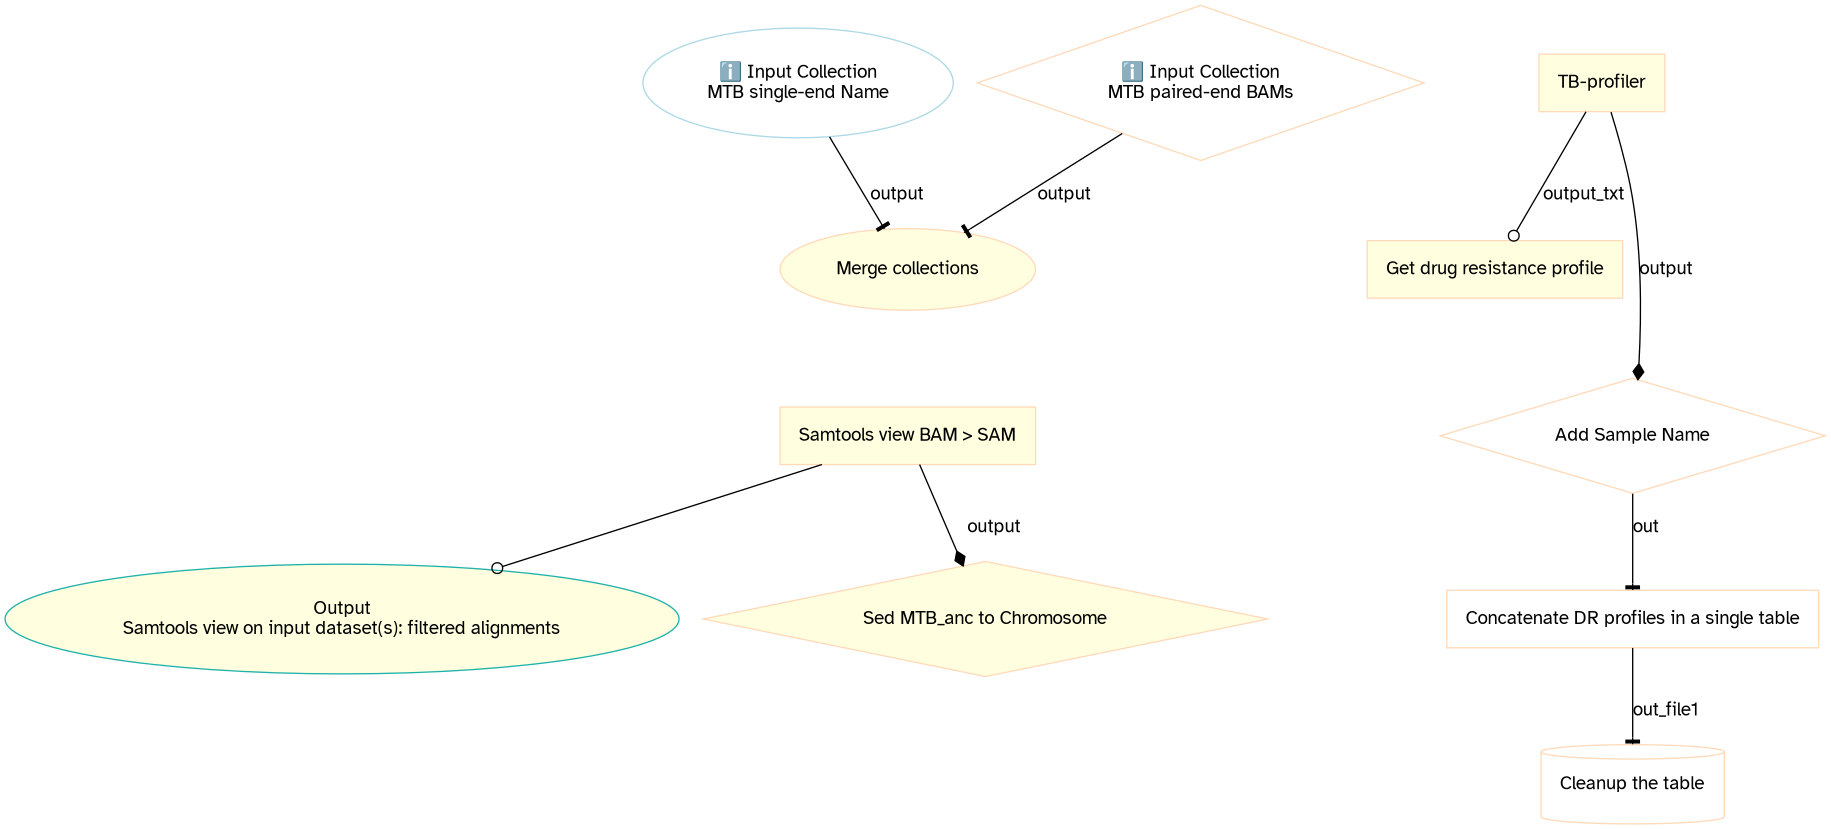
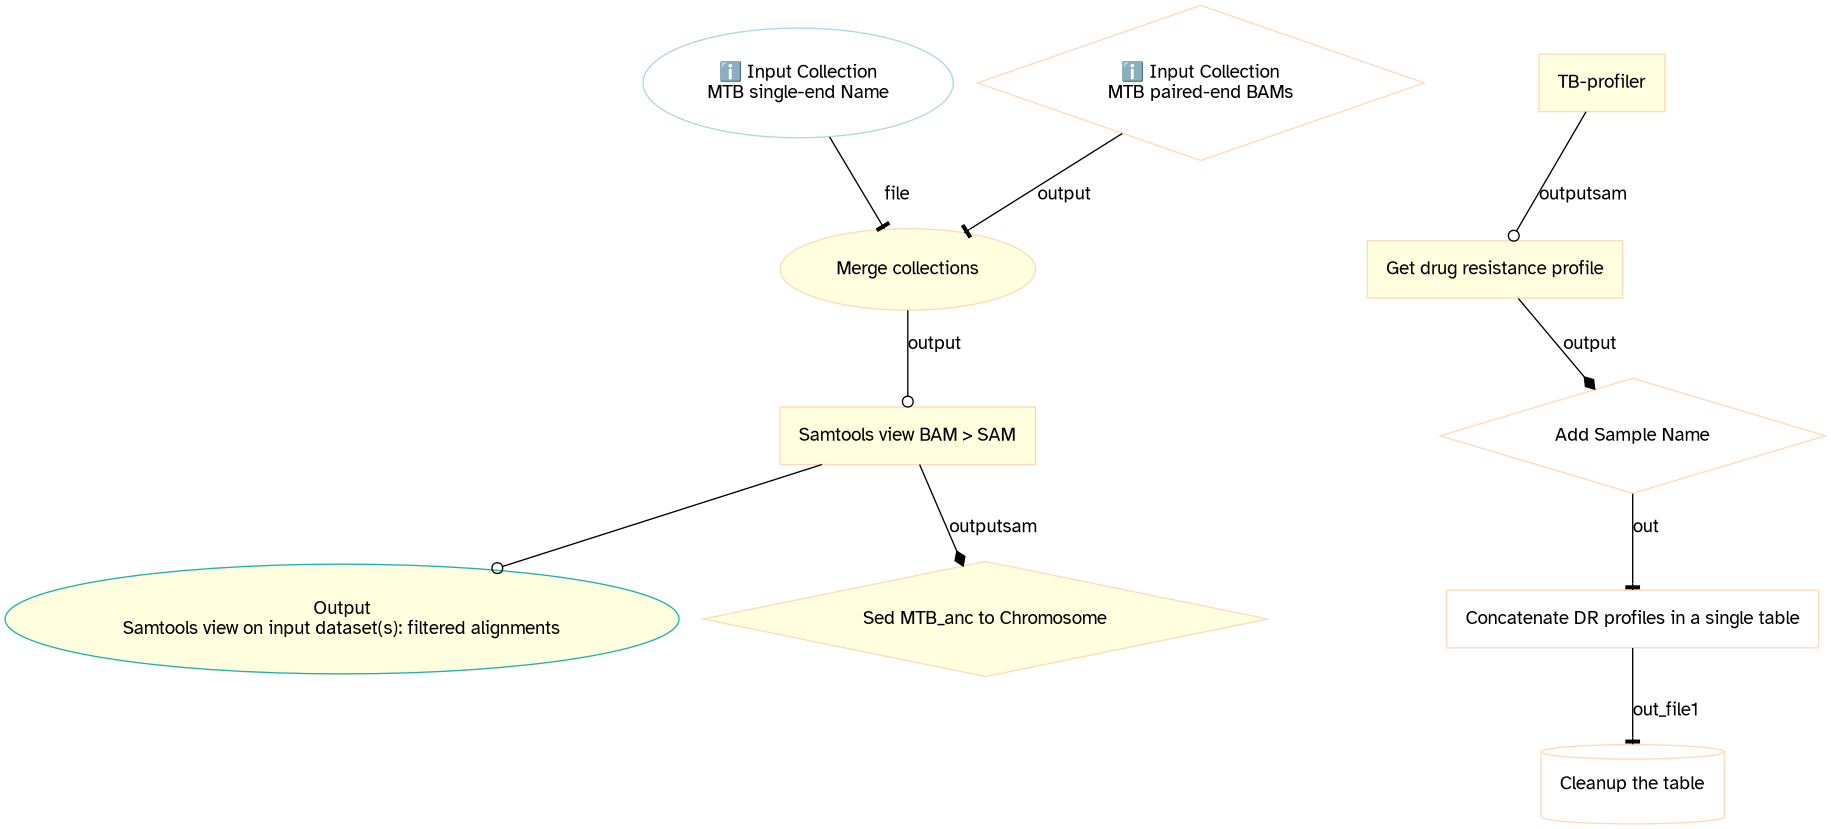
edge "ℹ️ Input Collection MTB single-end Name" -> "Merge collections": label "output" -> "file"
edge "TB-profiler" -> "Get drug resistance profile": label "output_txt" -> "outputsam"
edge "TB-profiler" -> "Add Sample Name": now "Get drug resistance profile" -> "Add Sample Name"
edge "Merge collections" -> "Samtools view BAM > SAM": added, label "output"
edge "Samtools view BAM > SAM" -> "Sed MTB_anc to Chromosome": label "output" -> "outputsam"
